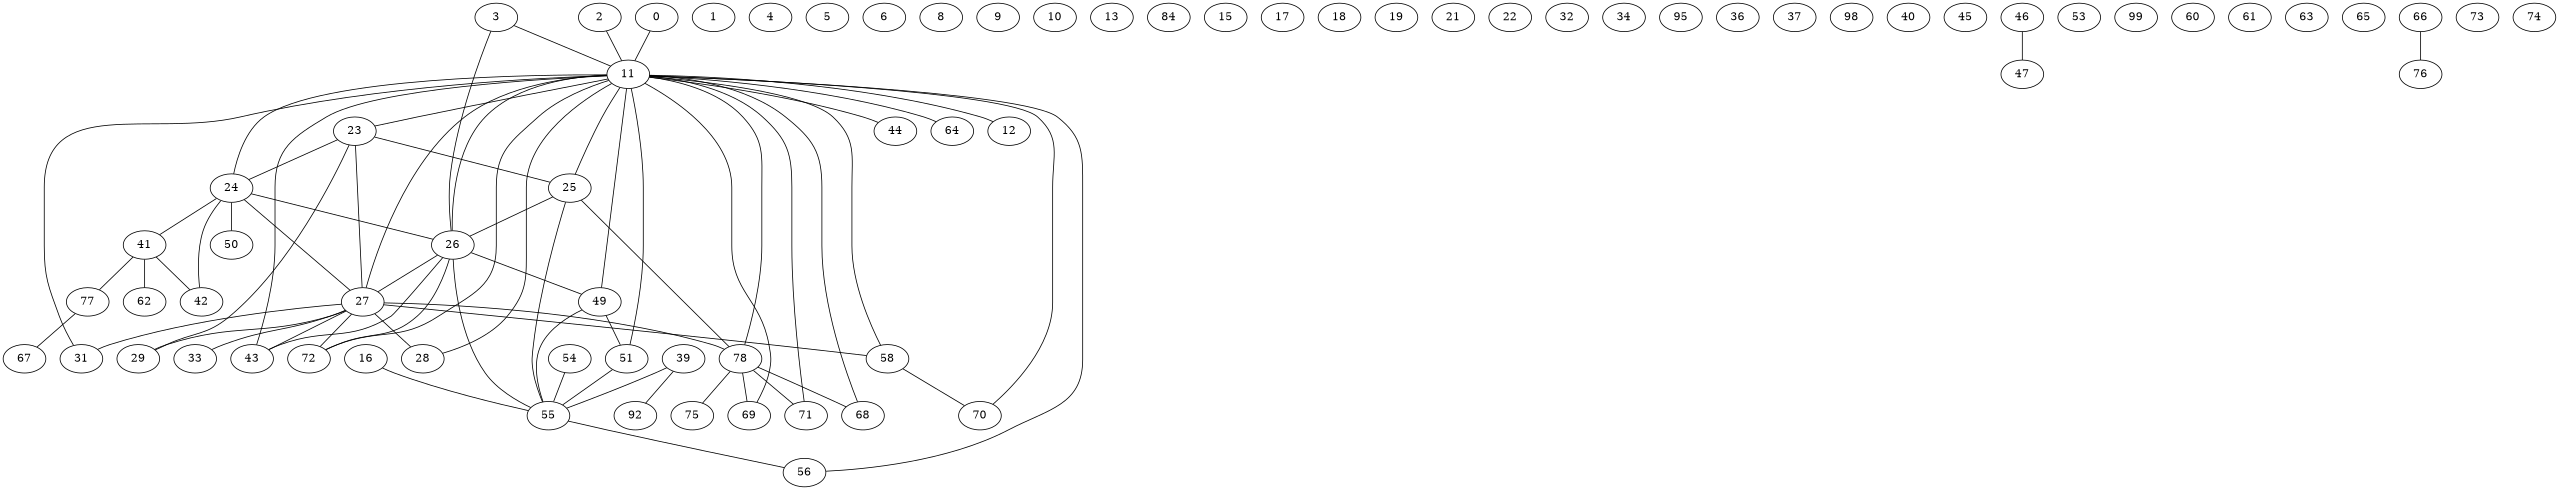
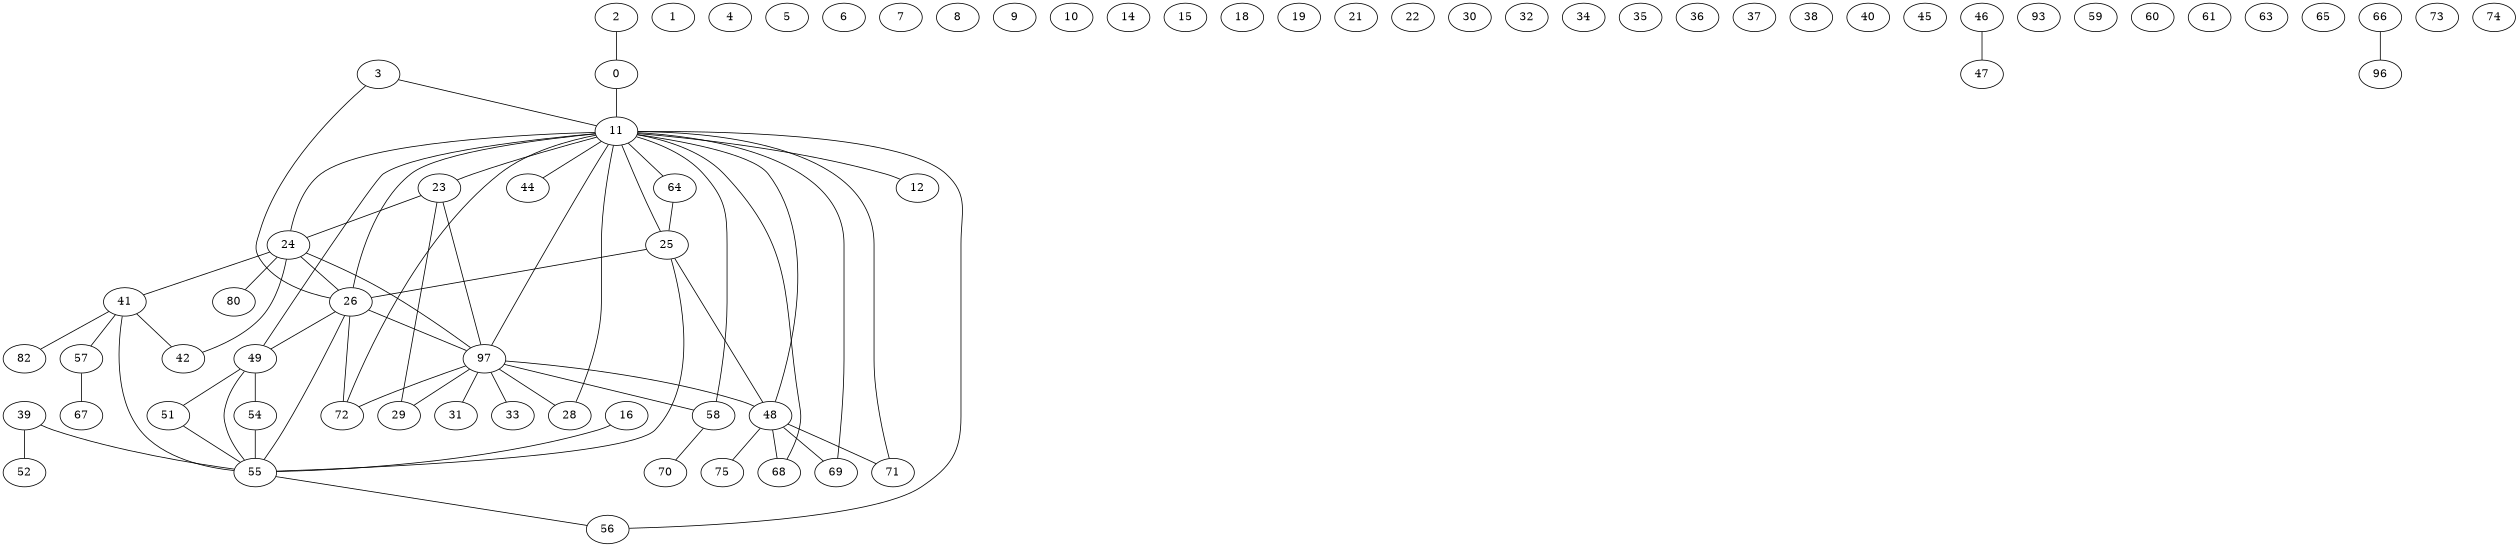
node "7": added
node "13": removed
node "84": label "84" -> "14"
node "17": removed
node "30": added
node "95": label "95" -> "35"
node "98": label "98" -> "38"
node "53": label "53" -> "93"
node "99": label "99" -> "59"
edge "2" -- "11": now "2" -- "0"
node "76": label "76" -> "96"
edge "11" -- "70": removed
edge "11" -- "31": removed
edge "23" -- "25": now "64" -- "25"
edge "11" -- "51": removed
node "50": label "50" -> "80"
node "77": label "77" -> "57"
node "62": label "62" -> "82"
node "27": label "27" -> "97"
node "43": removed
node "78": label "78" -> "48"
edge "49" -- "54": added
node "92": label "92" -> "52"
edge "41" -- "55": added
